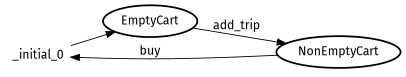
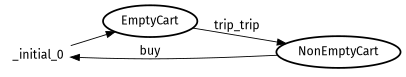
edge "EmptyCart" -> "NonEmptyCart": label "add_trip" -> "trip_trip"
